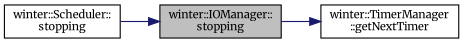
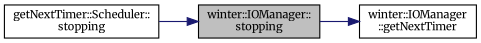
node "winter::Scheduler:: stopping": label "winter::Scheduler:: stopping" -> "getNextTimer::Scheduler:: stopping"
node "winter::TimerManager ::getNextTimer": label "winter::TimerManager ::getNextTimer" -> "winter::IOManager ::getNextTimer"
